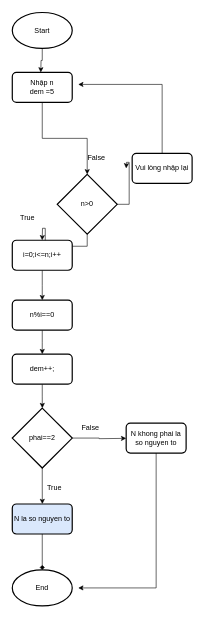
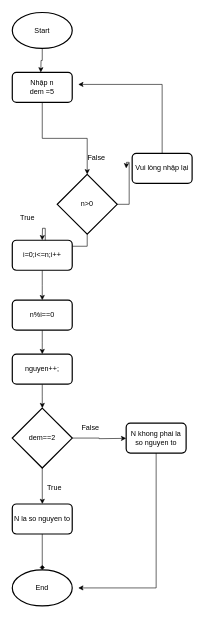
node "dem++;": label "dem++;" -> "nguyen++;"
node "phai==2": label "phai==2" -> "dem==2"
node "N la so nguyen to": fillcolor #dae8fc -> #ffffff
